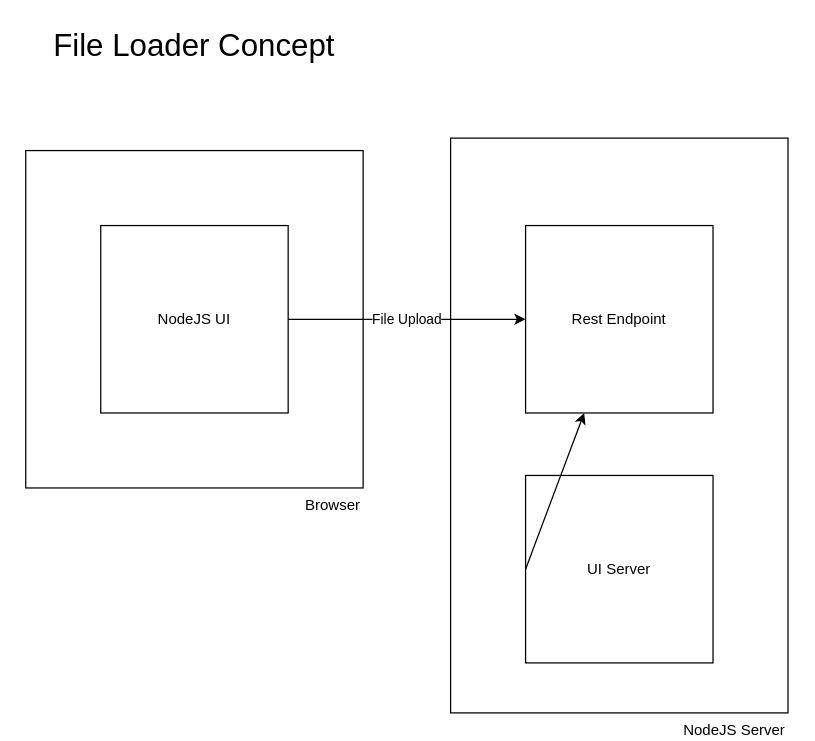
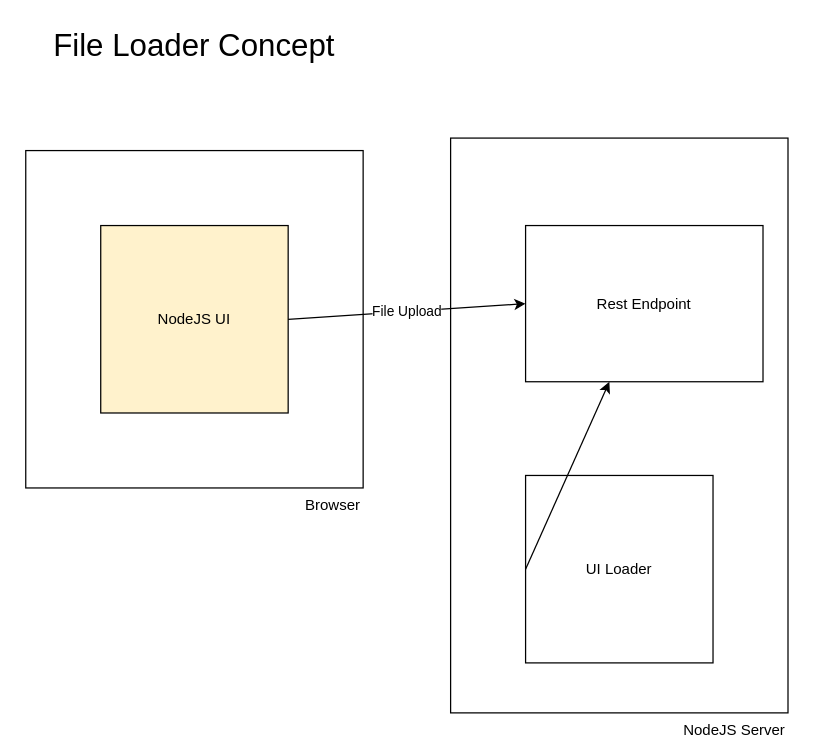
node "NodeJS UI": fillcolor #ffffff -> #fff2cc
node "Rest Endpoint": size 188x188 -> 238x156
node "UI Server": label "UI Server" -> "UI Loader"
